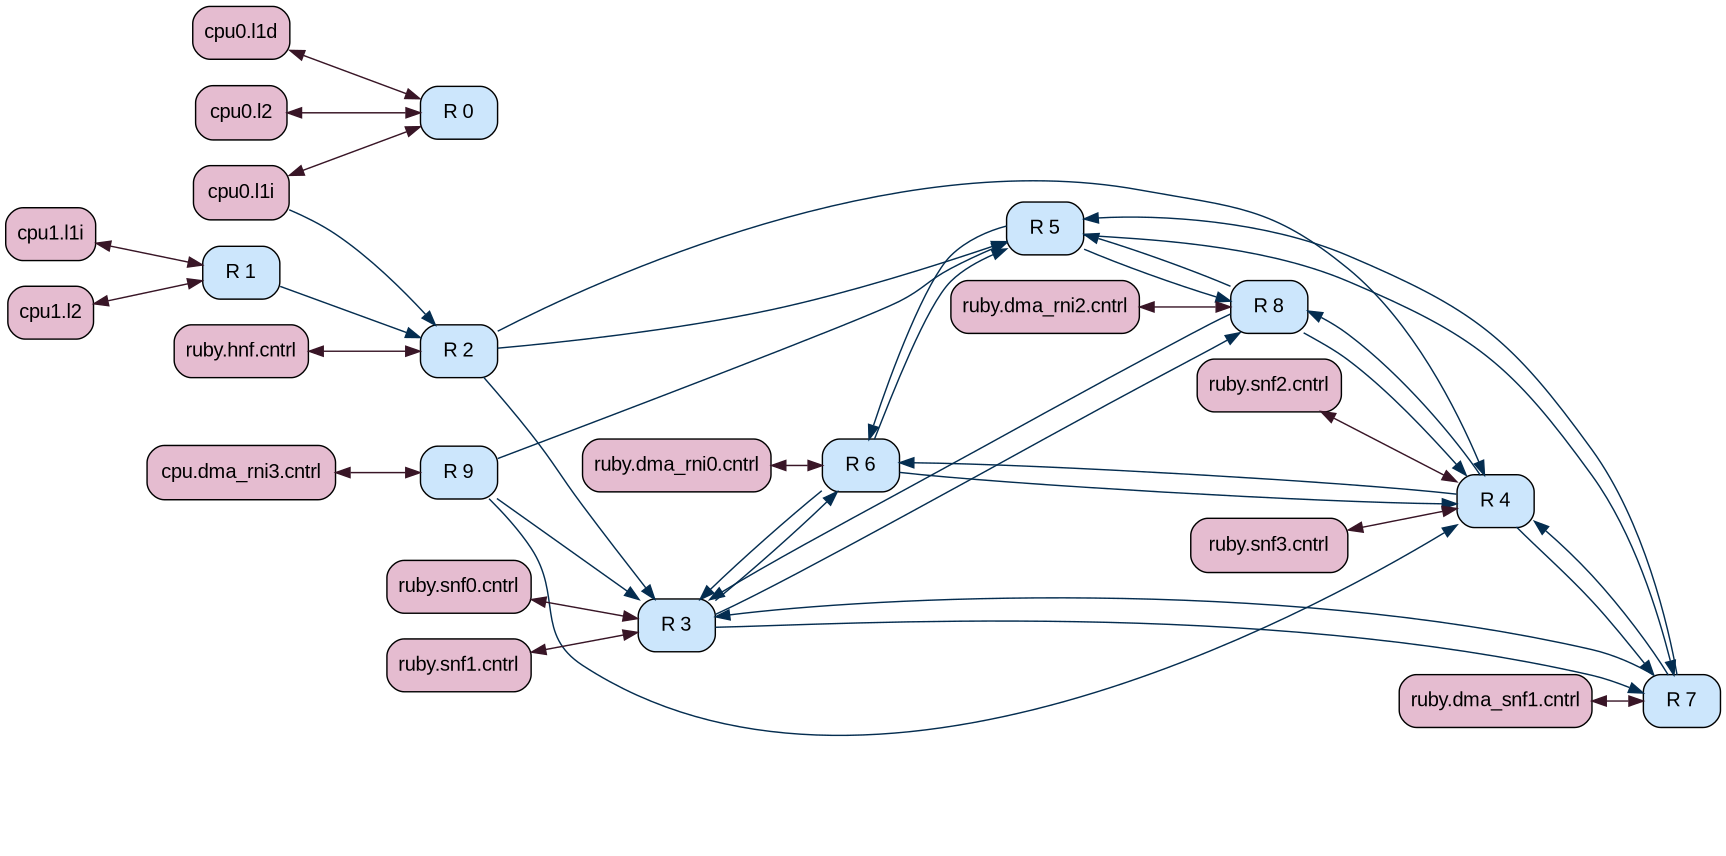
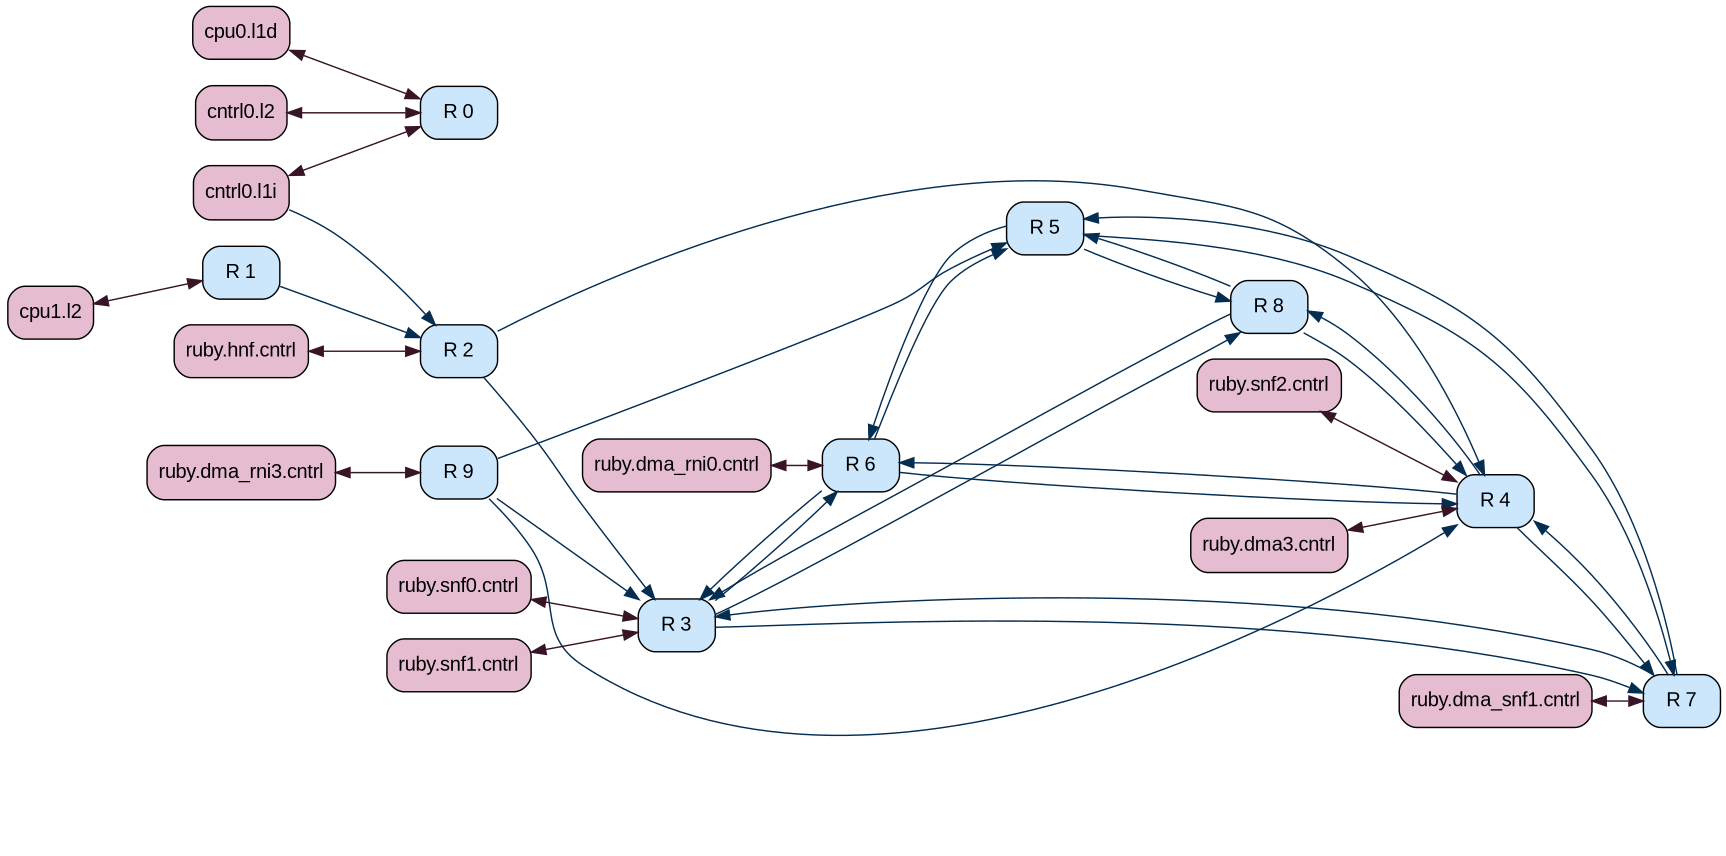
node "cpu0.l2": label "cpu0.l2" -> "cntrl0.l2"
node "cpu0.l1i": label "cpu0.l1i" -> "cntrl0.l1i"
node "cpu1.l1i": removed
node "ruby.dma_rni2.cntrl": removed
edge "R 5" -- "R 2": removed
node "cpu.dma_rni3.cntrl": label "cpu.dma_rni3.cntrl" -> "ruby.dma_rni3.cntrl"
node "ruby.snf3.cntrl": label "ruby.snf3.cntrl" -> "ruby.dma3.cntrl"
